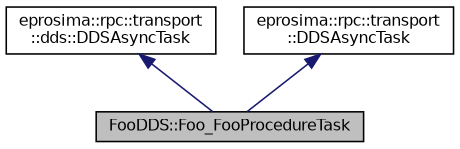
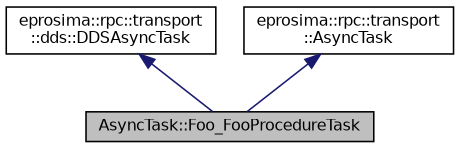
node "eprosima::rpc::transport ::DDSAsyncTask": label "eprosima::rpc::transport ::DDSAsyncTask" -> "eprosima::rpc::transport ::AsyncTask"
node "FooDDS::Foo_FooProcedureTask": label "FooDDS::Foo_FooProcedureTask" -> "AsyncTask::Foo_FooProcedureTask"
